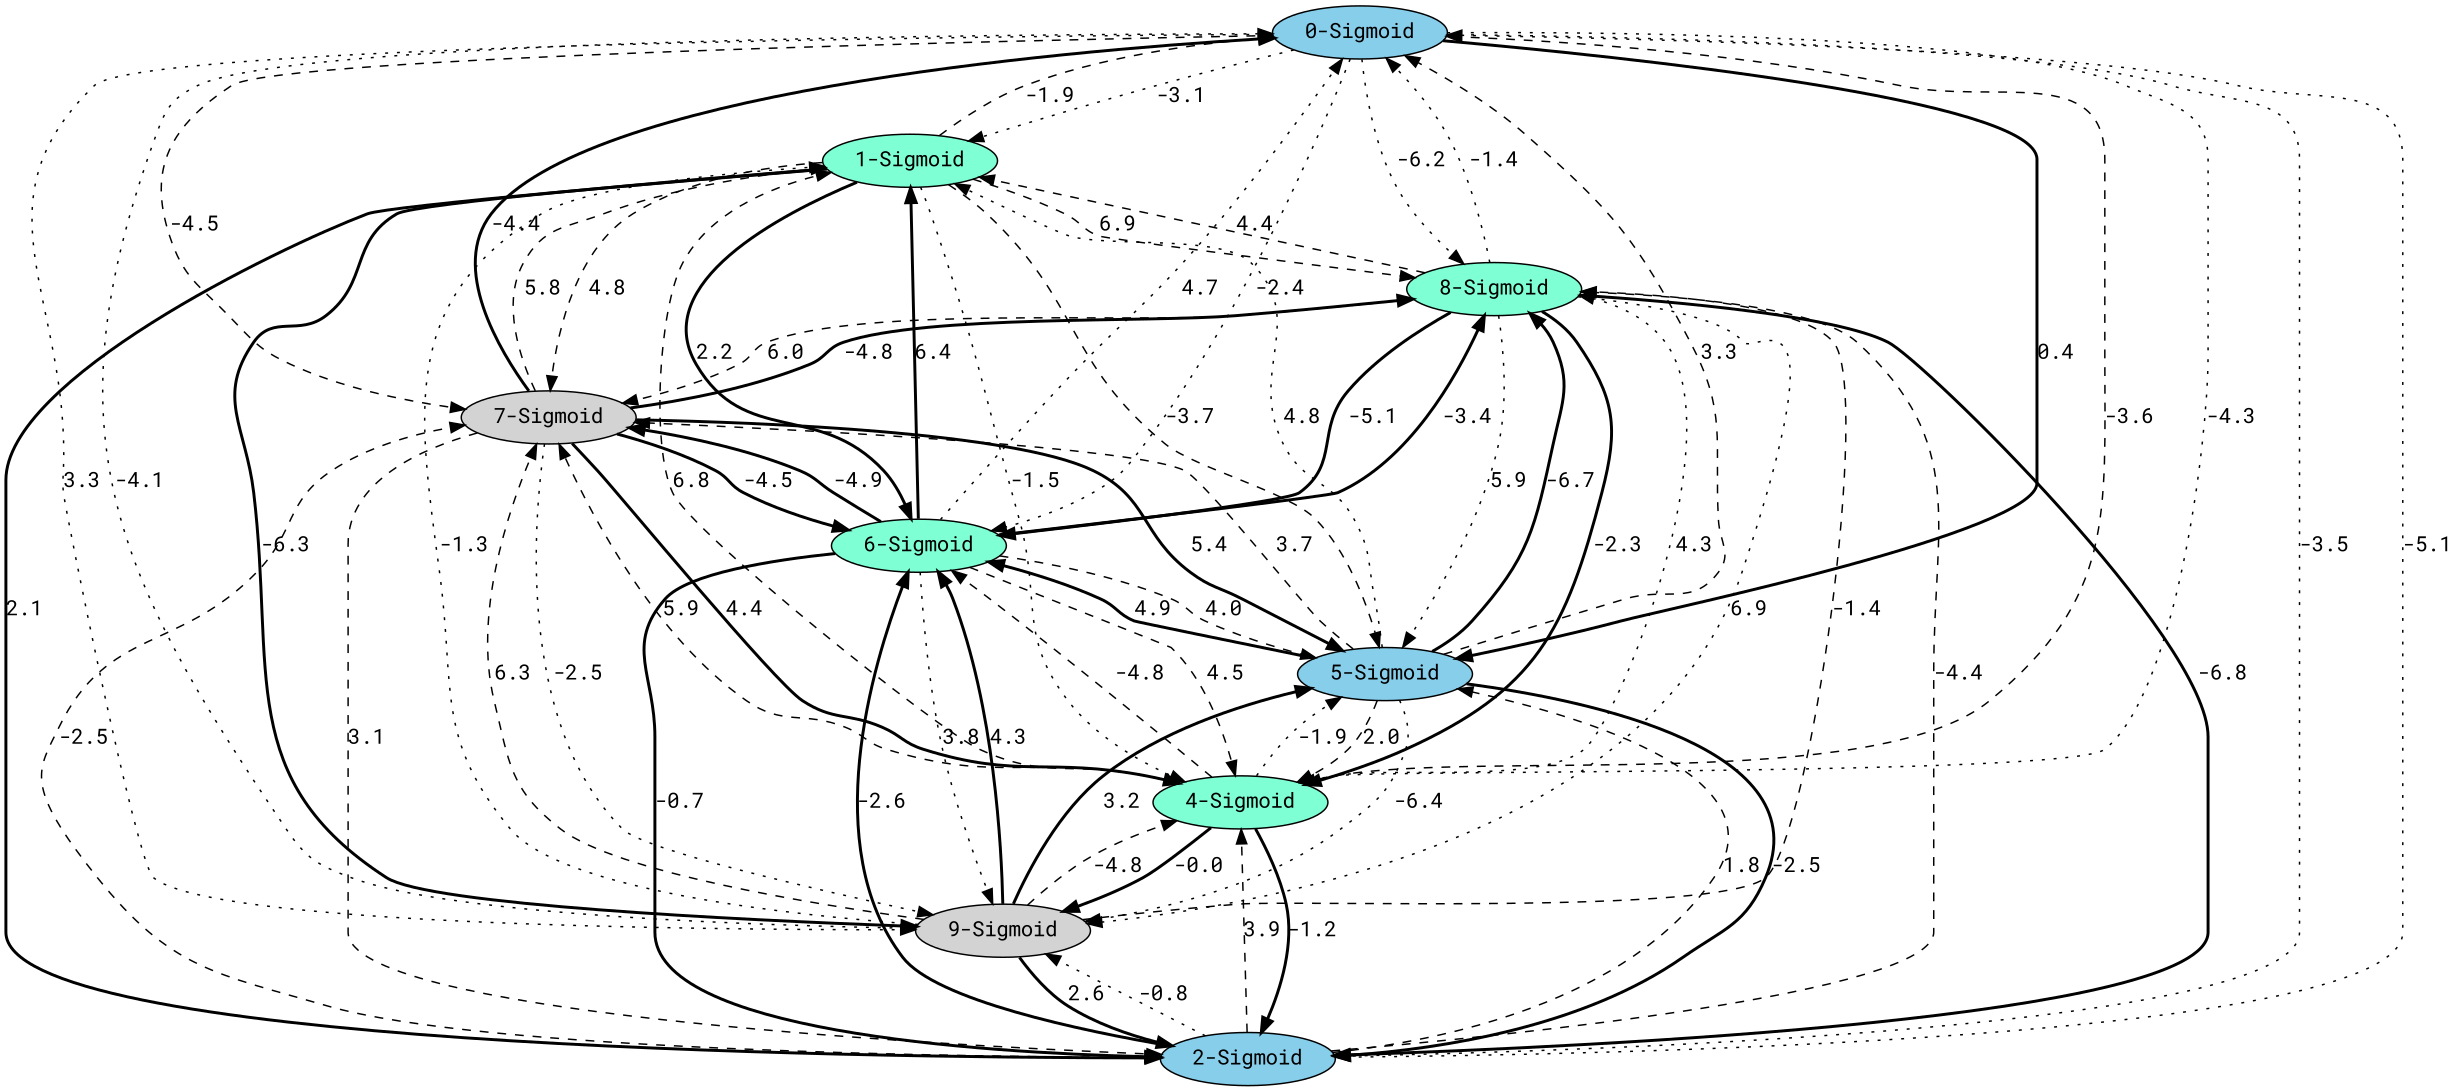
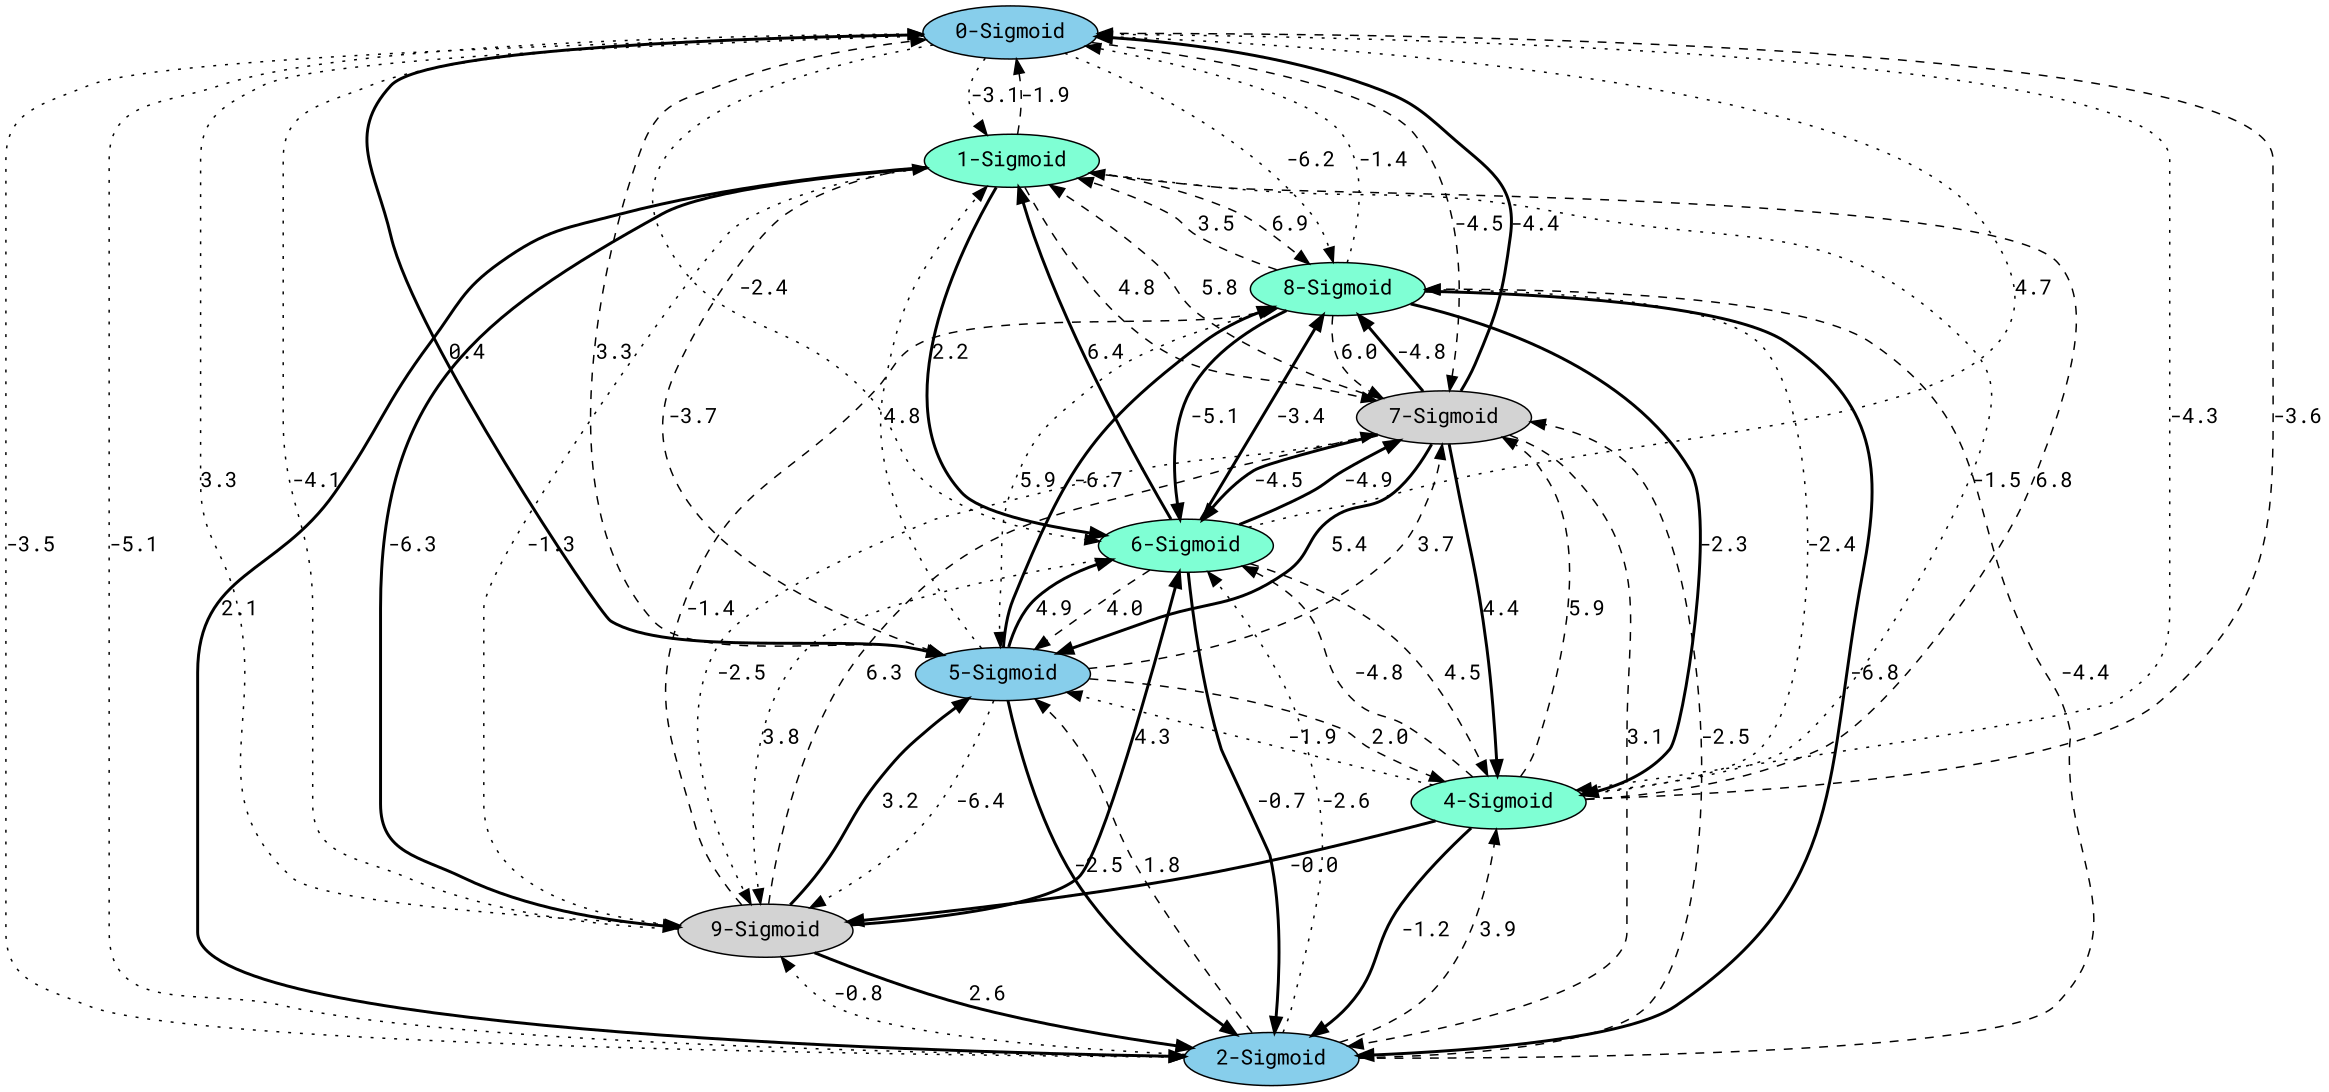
edge "8-Sigmoid" -> "1-Sigmoid": label "4.4" -> "3.5"
edge "4-Sigmoid" -> "8-Sigmoid": label "4.3" -> "-2.4"
edge "8-Sigmoid" -> "9-Sigmoid": removed, label "6.9"
edge "9-Sigmoid" -> "4-Sigmoid": removed, label "-4.8"
edge "2-Sigmoid" -> "6-Sigmoid": style bold -> dotted
